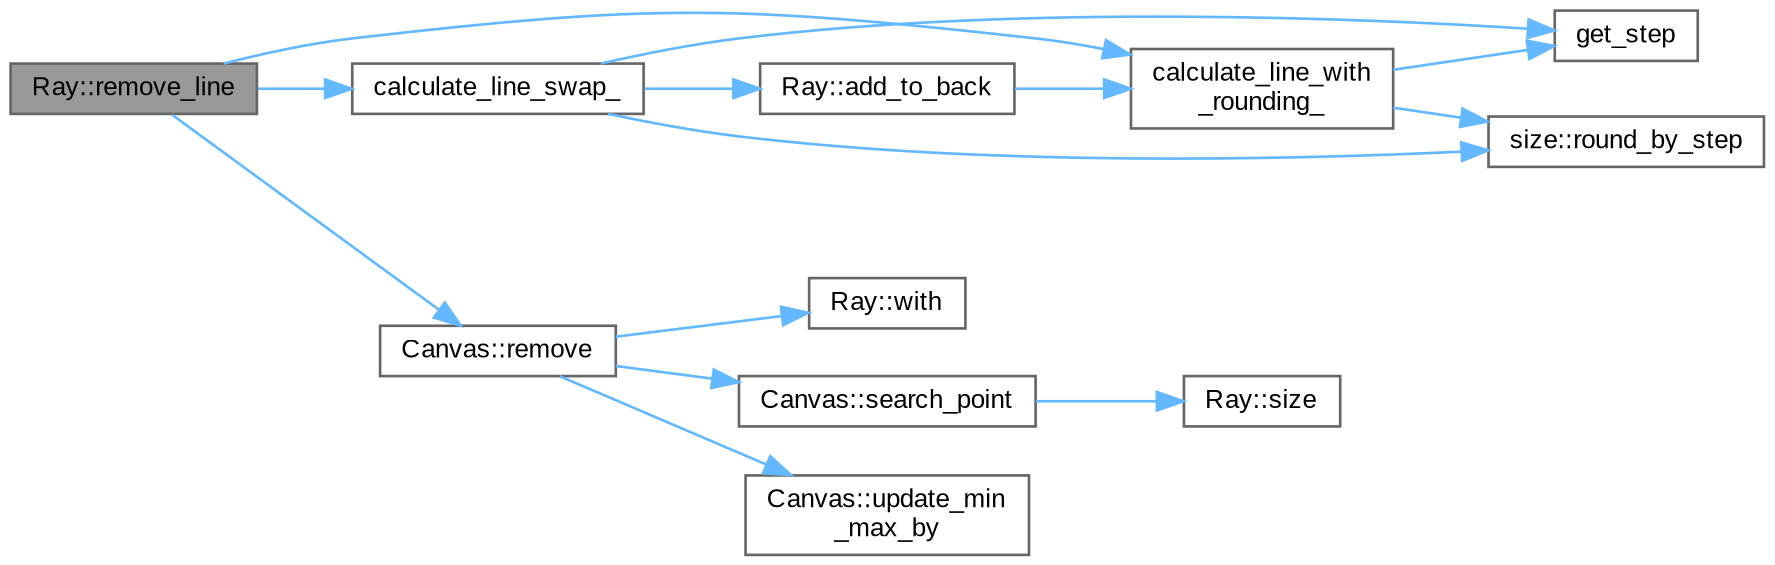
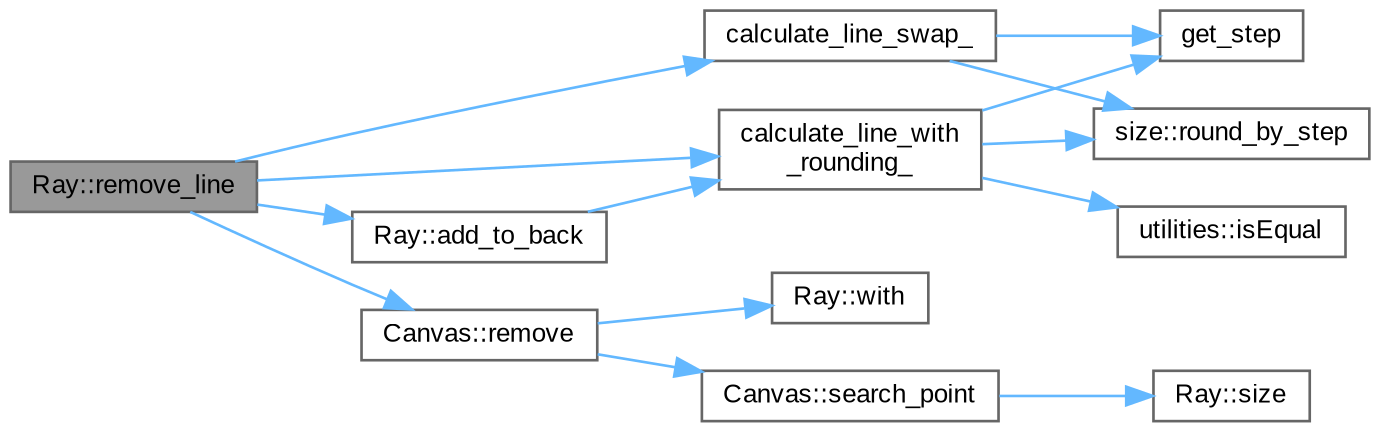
edge "calculate_line_swap_" -> "Ray::add_to_back": now "Ray::remove_line" -> "Ray::add_to_back"
node "utilities::isEqual": added
node "Canvas::update_min _max_by": removed
